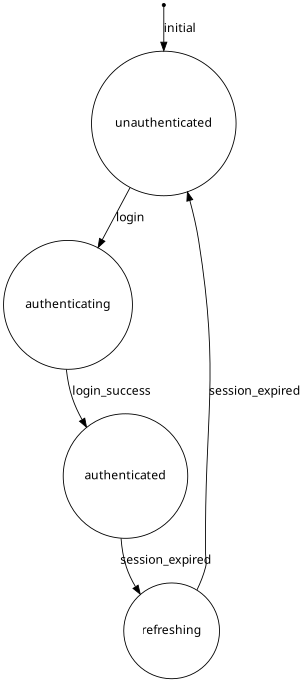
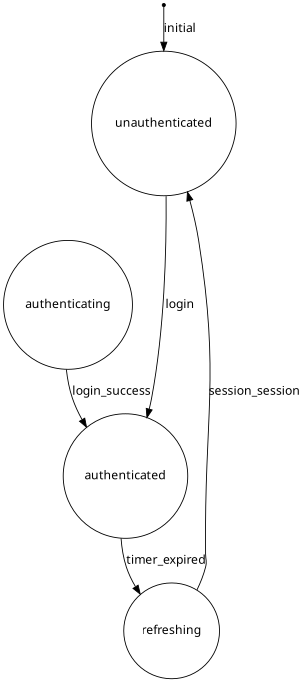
edge "unauthenticated" -> "authenticating": now "unauthenticated" -> "authenticated"
edge "refreshing" -> "unauthenticated": label "session_expired" -> "session_session"
edge "authenticated" -> "refreshing": label "session_expired" -> "timer_expired"
